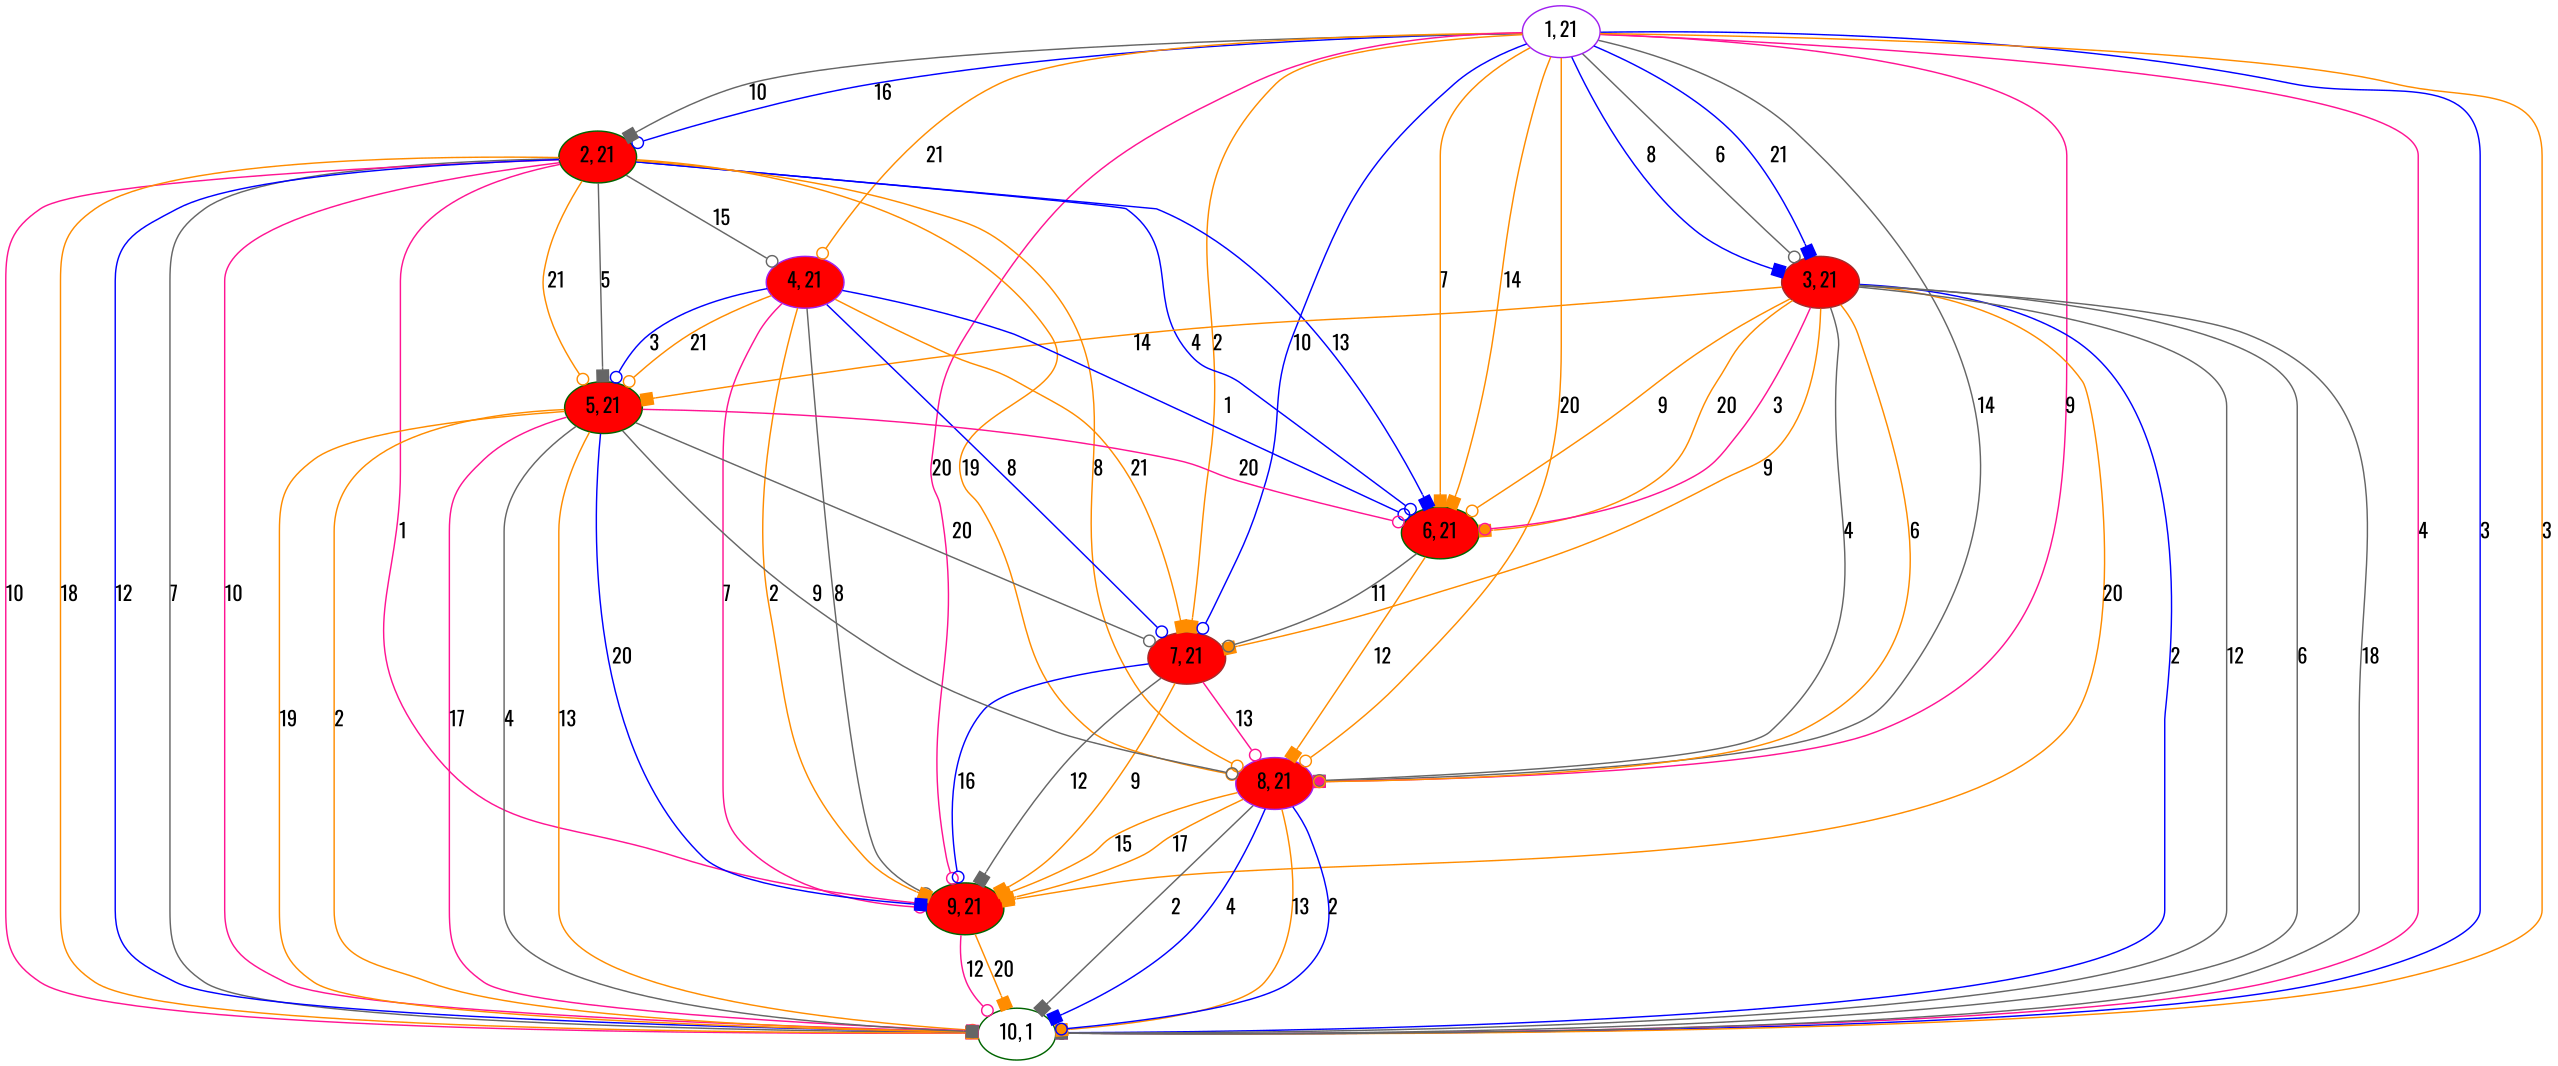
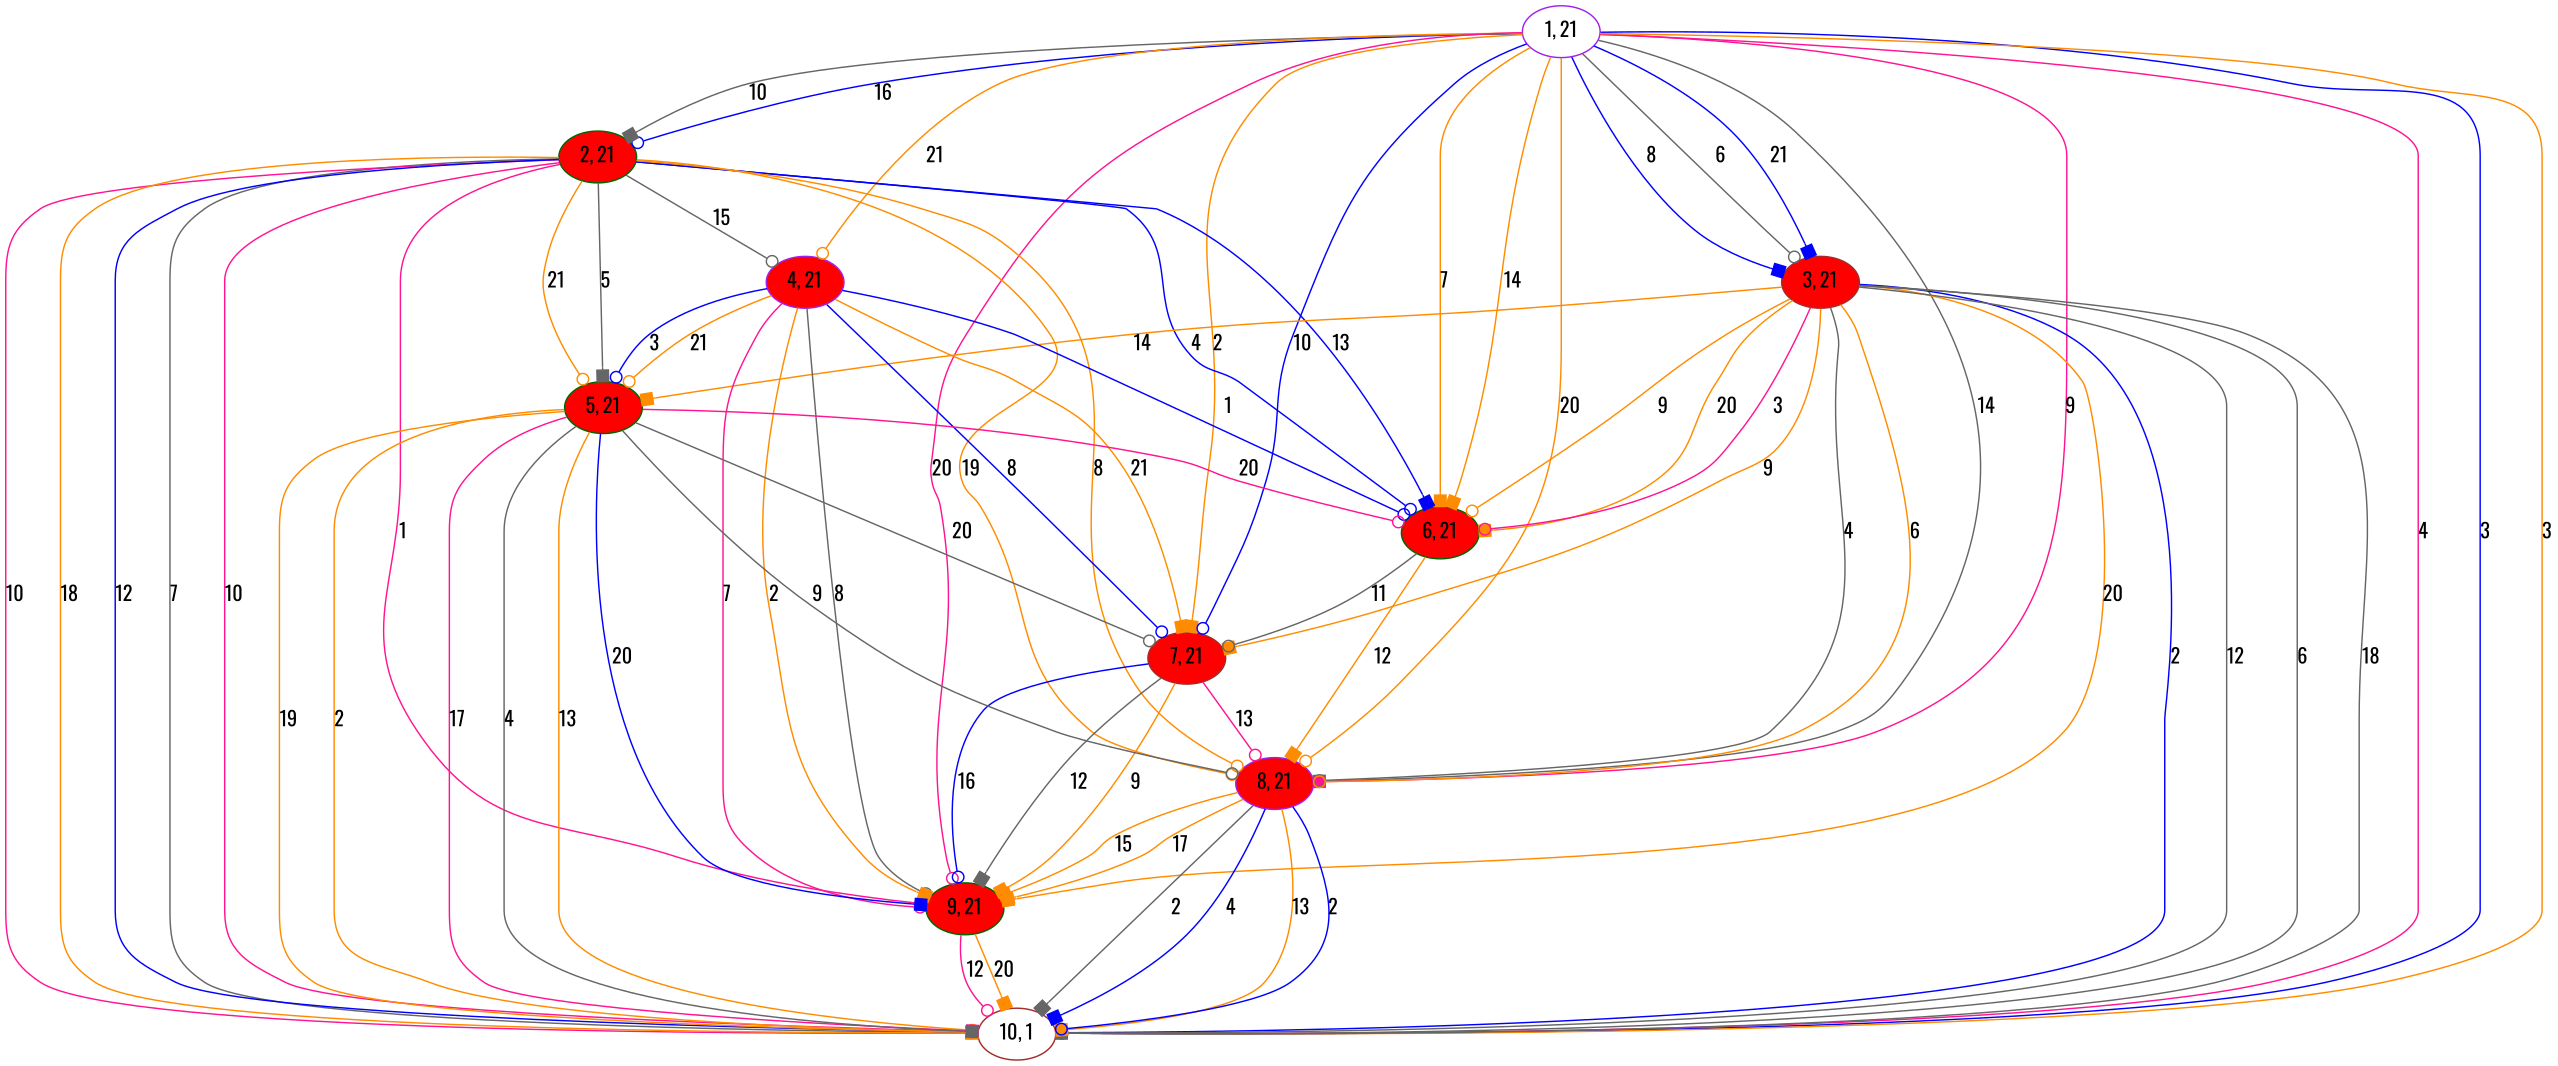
node "10, 1": color darkgreen -> brown
